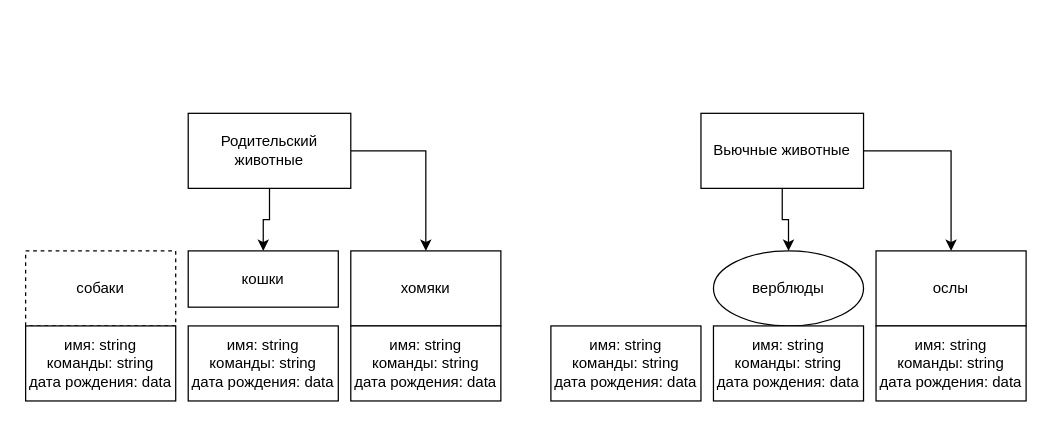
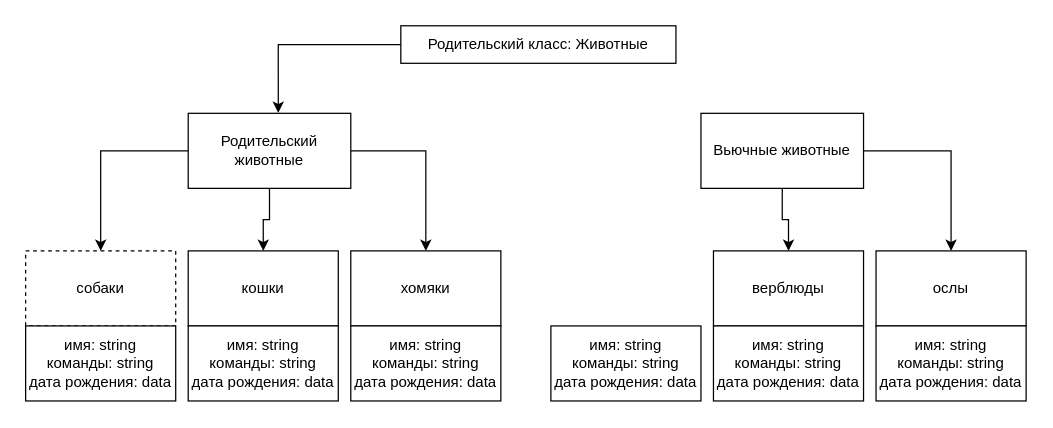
edge "Родительский класс: Животные" -> "Родительский животные": added
node "Родительский класс: Животные": added
edge "Родительский животные" -> "собаки": added
node "кошки": size 150x56 -> 150x75
node "верблюды": shape ellipse -> rectangle
